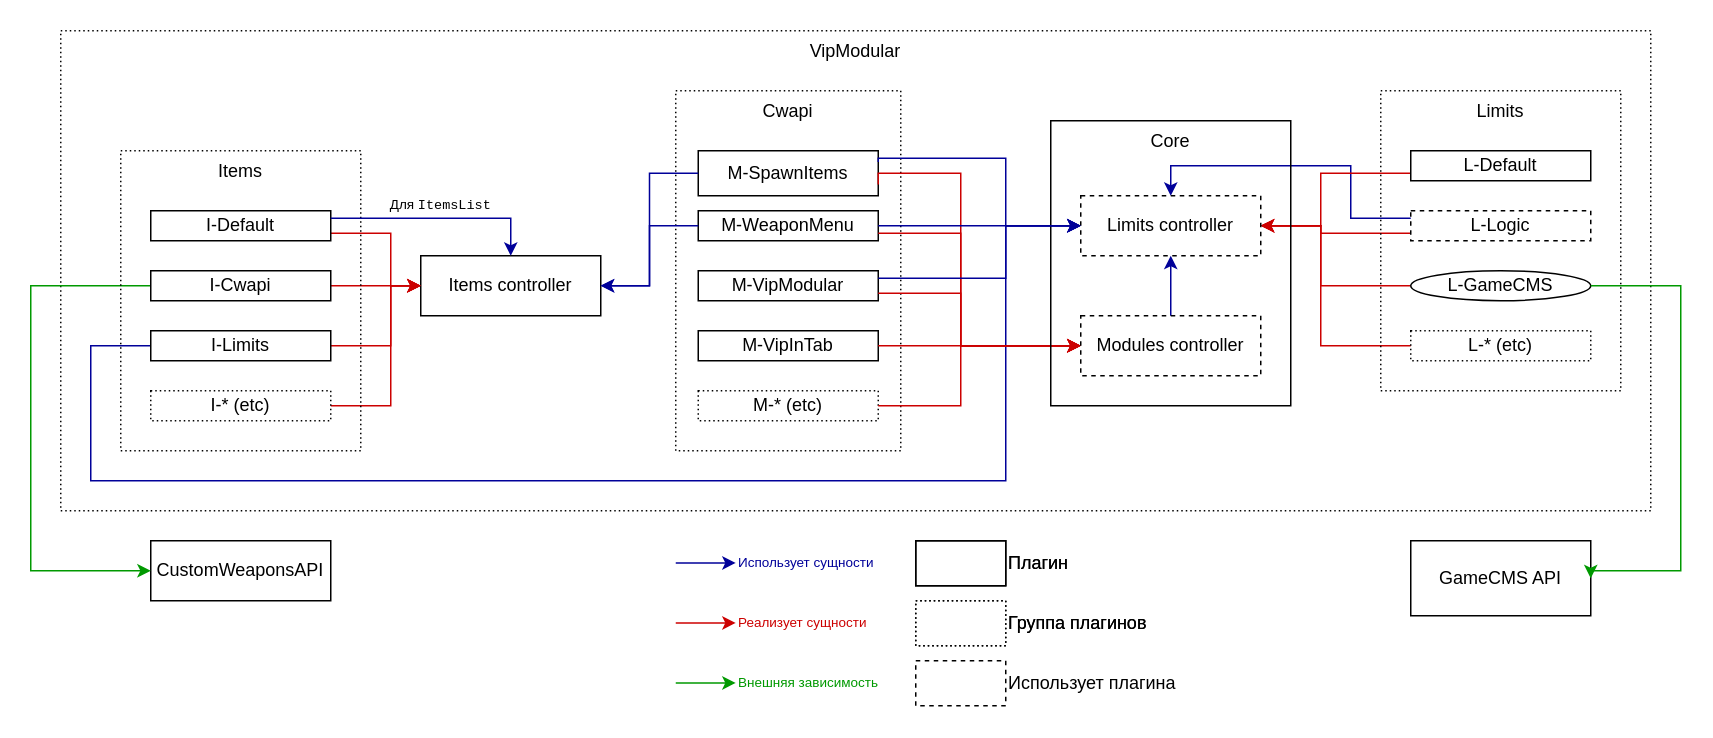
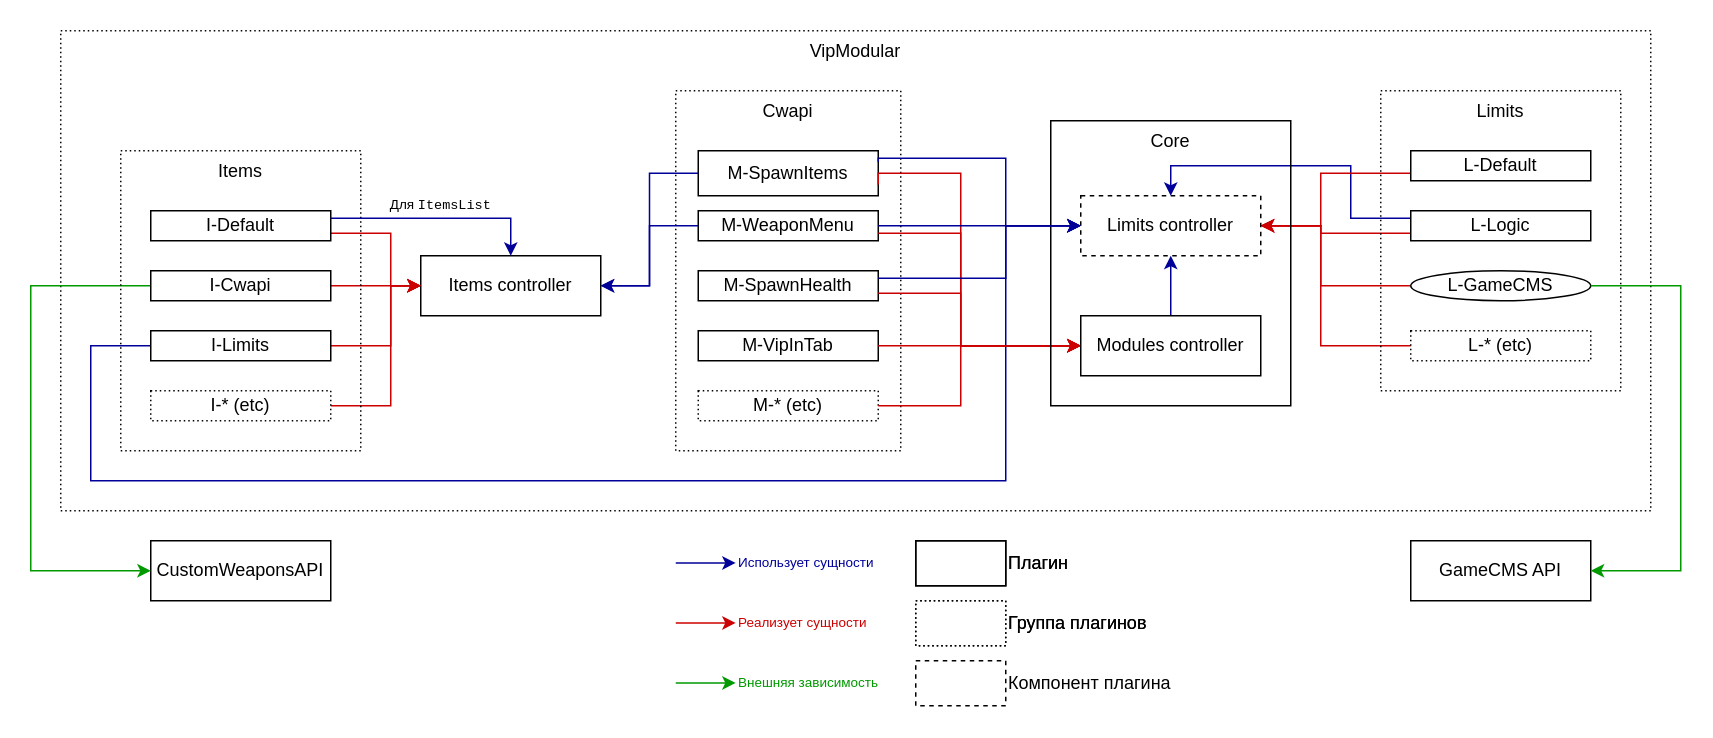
node "L-Logic": style dashed -> solid
node "M-VipModular": label "M-VipModular" -> "M-SpawnHealth"
node "Modules controller": style dashed -> solid
node "GameCMS API": size 180x75 -> 180x60
node "Использует плагина": label "Использует плагина" -> "Компонент плагина"
